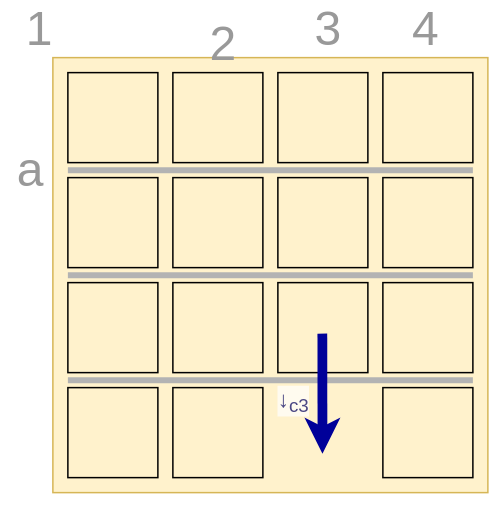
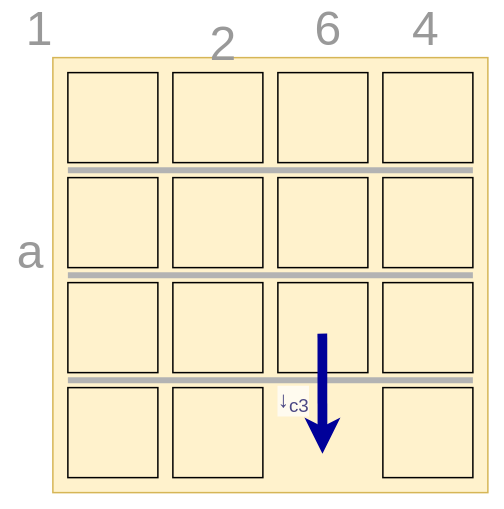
node "3": label "3" -> "6"
node "a": moved (30, 170) -> (30, 252)
